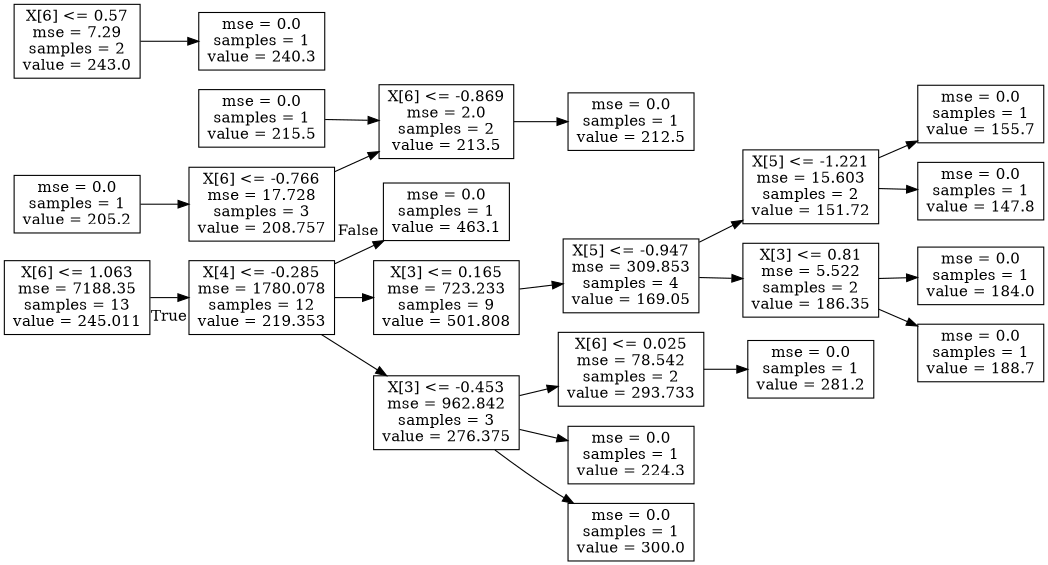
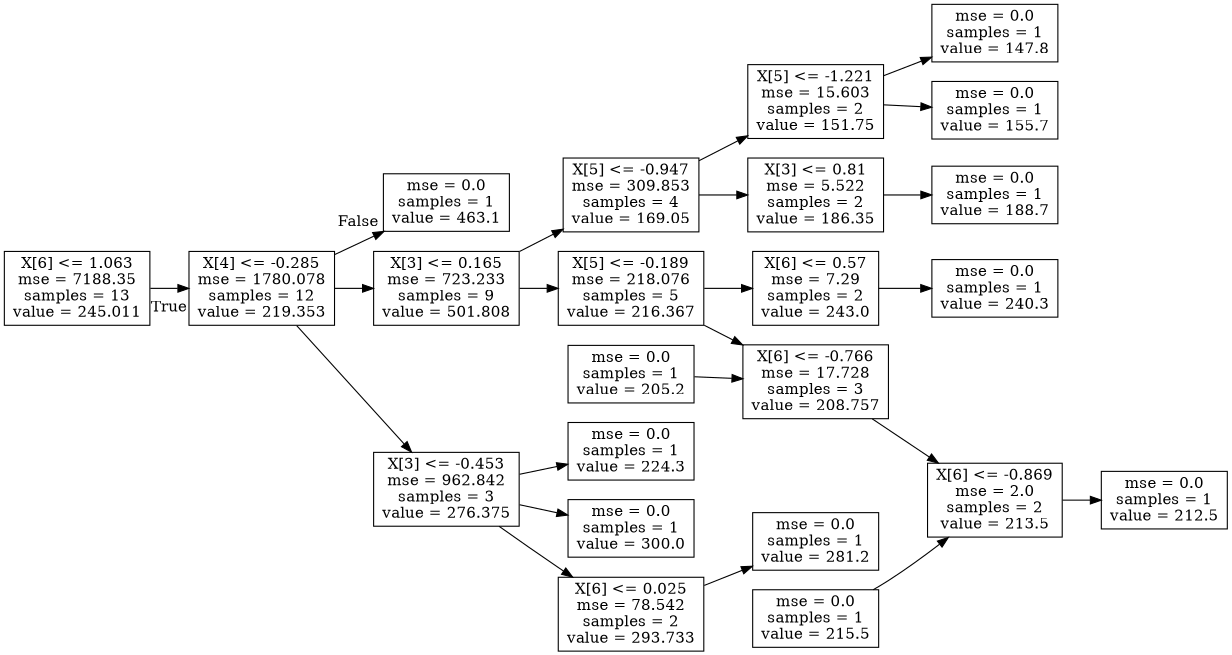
node "X[5] <= -1.221 mse = 15.603 samples = 2 value = 151.72": label "X[5] <= -1.221 mse = 15.603 samples = 2 value = 151.72" -> "X[5] <= -1.221 mse = 15.603 samples = 2 value = 151.75"
node "mse = 0.0 samples = 1 value = 184.0": removed
node "X[5] <= -0.189 mse = 218.076 samples = 5 value = 216.367": added
